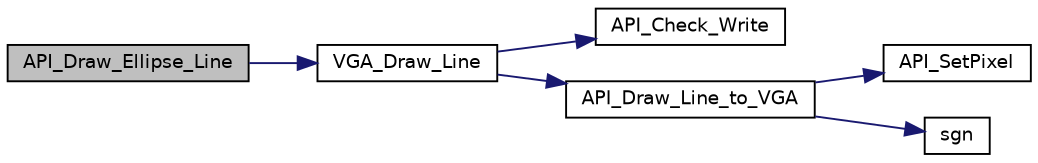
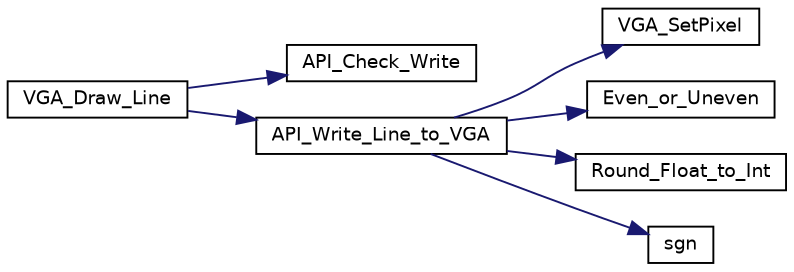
node "API_Draw_Ellipse_Line": removed
node "API_SetPixel": label "API_SetPixel" -> "VGA_SetPixel"
node "Even_or_Uneven": added
node "API_Draw_Line_to_VGA": label "API_Draw_Line_to_VGA" -> "API_Write_Line_to_VGA"
node "Round_Float_to_Int": added
